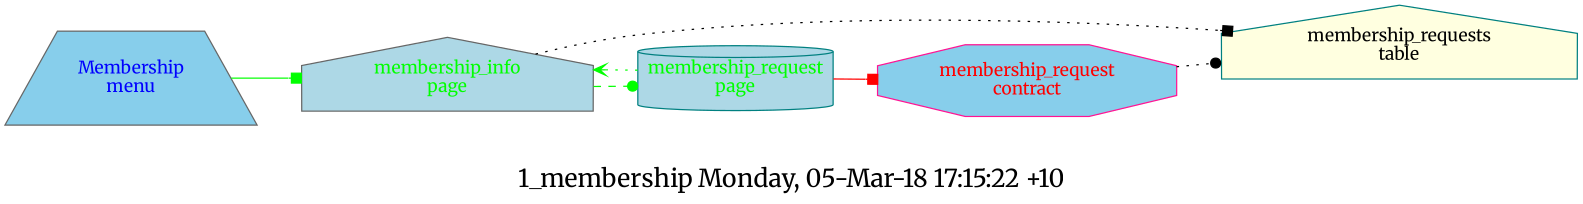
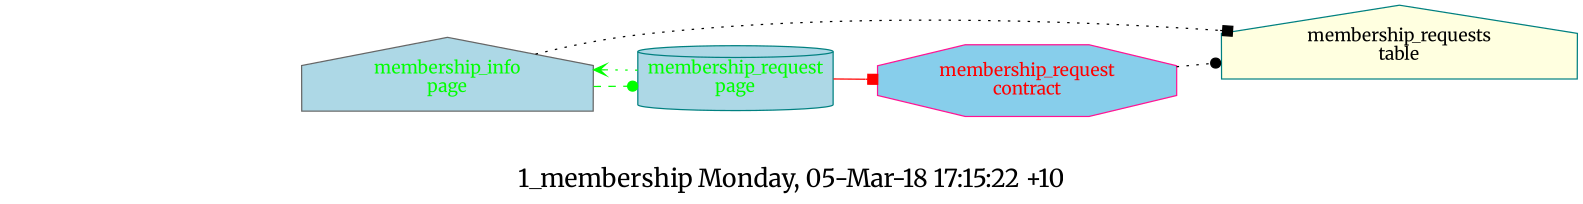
node "Membership menu": removed
